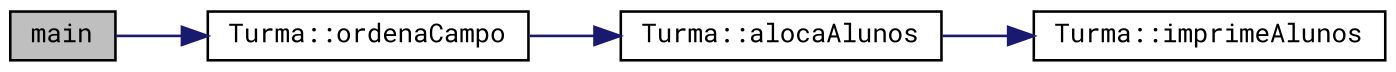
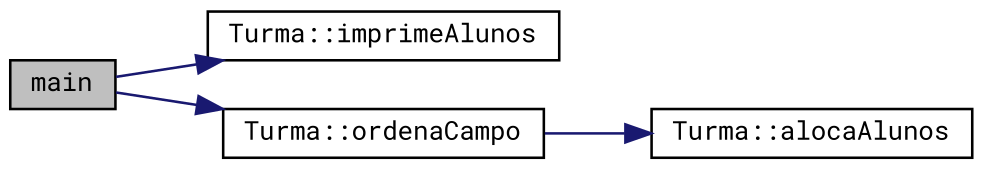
edge "Turma::alocaAlunos" -> "Turma::imprimeAlunos": now "main" -> "Turma::imprimeAlunos"
